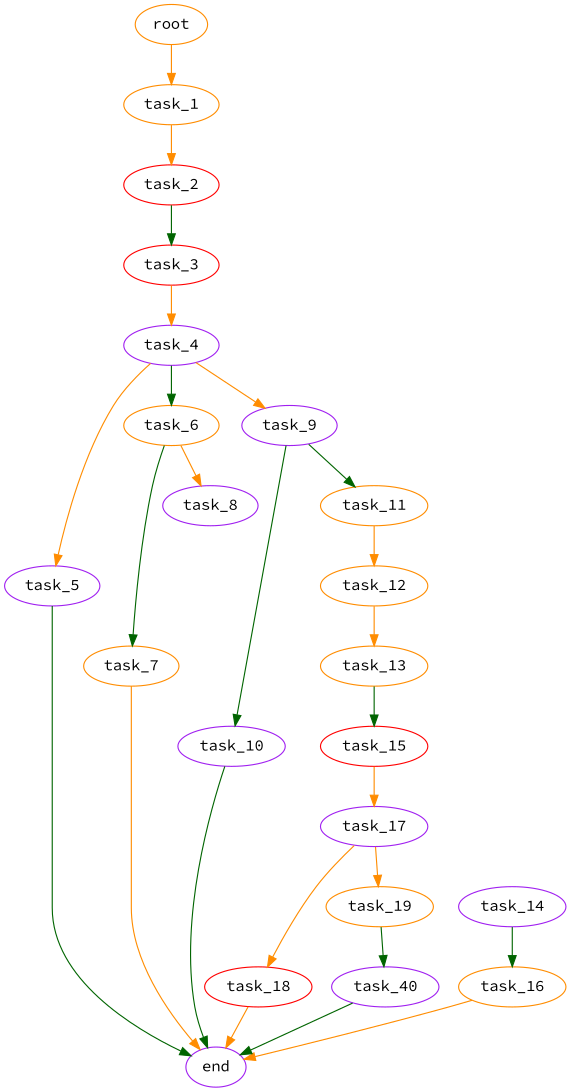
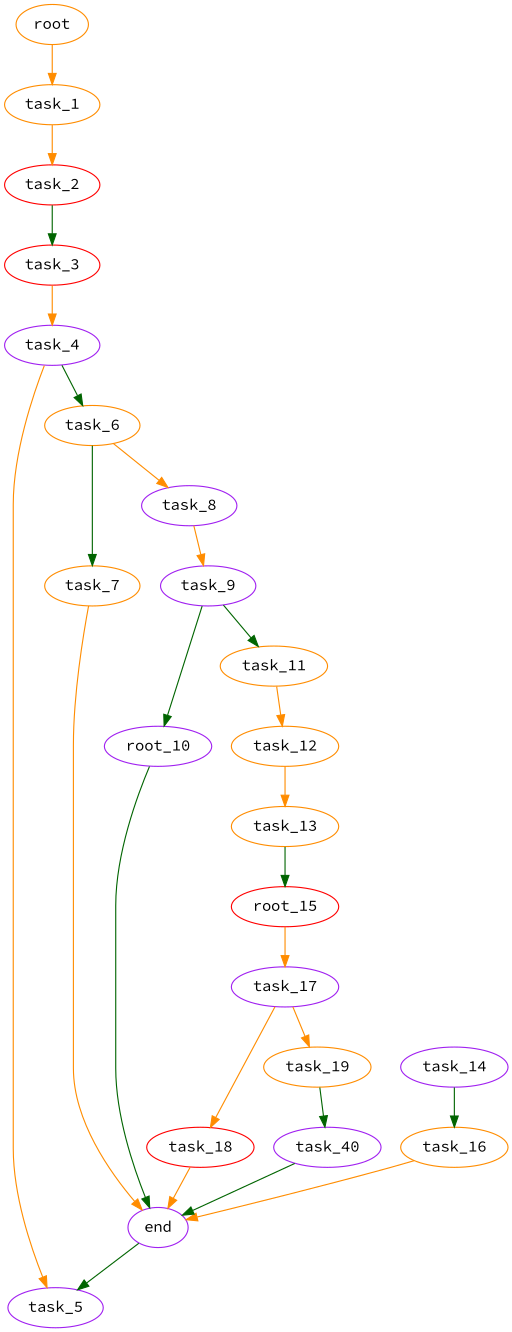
edge "task_4" -> "task_9": now "task_8" -> "task_9"
node "task_10": label "task_10" -> "root_10"
node "task_15": label "task_15" -> "root_15"
edge "task_5" -> "end": reversed
